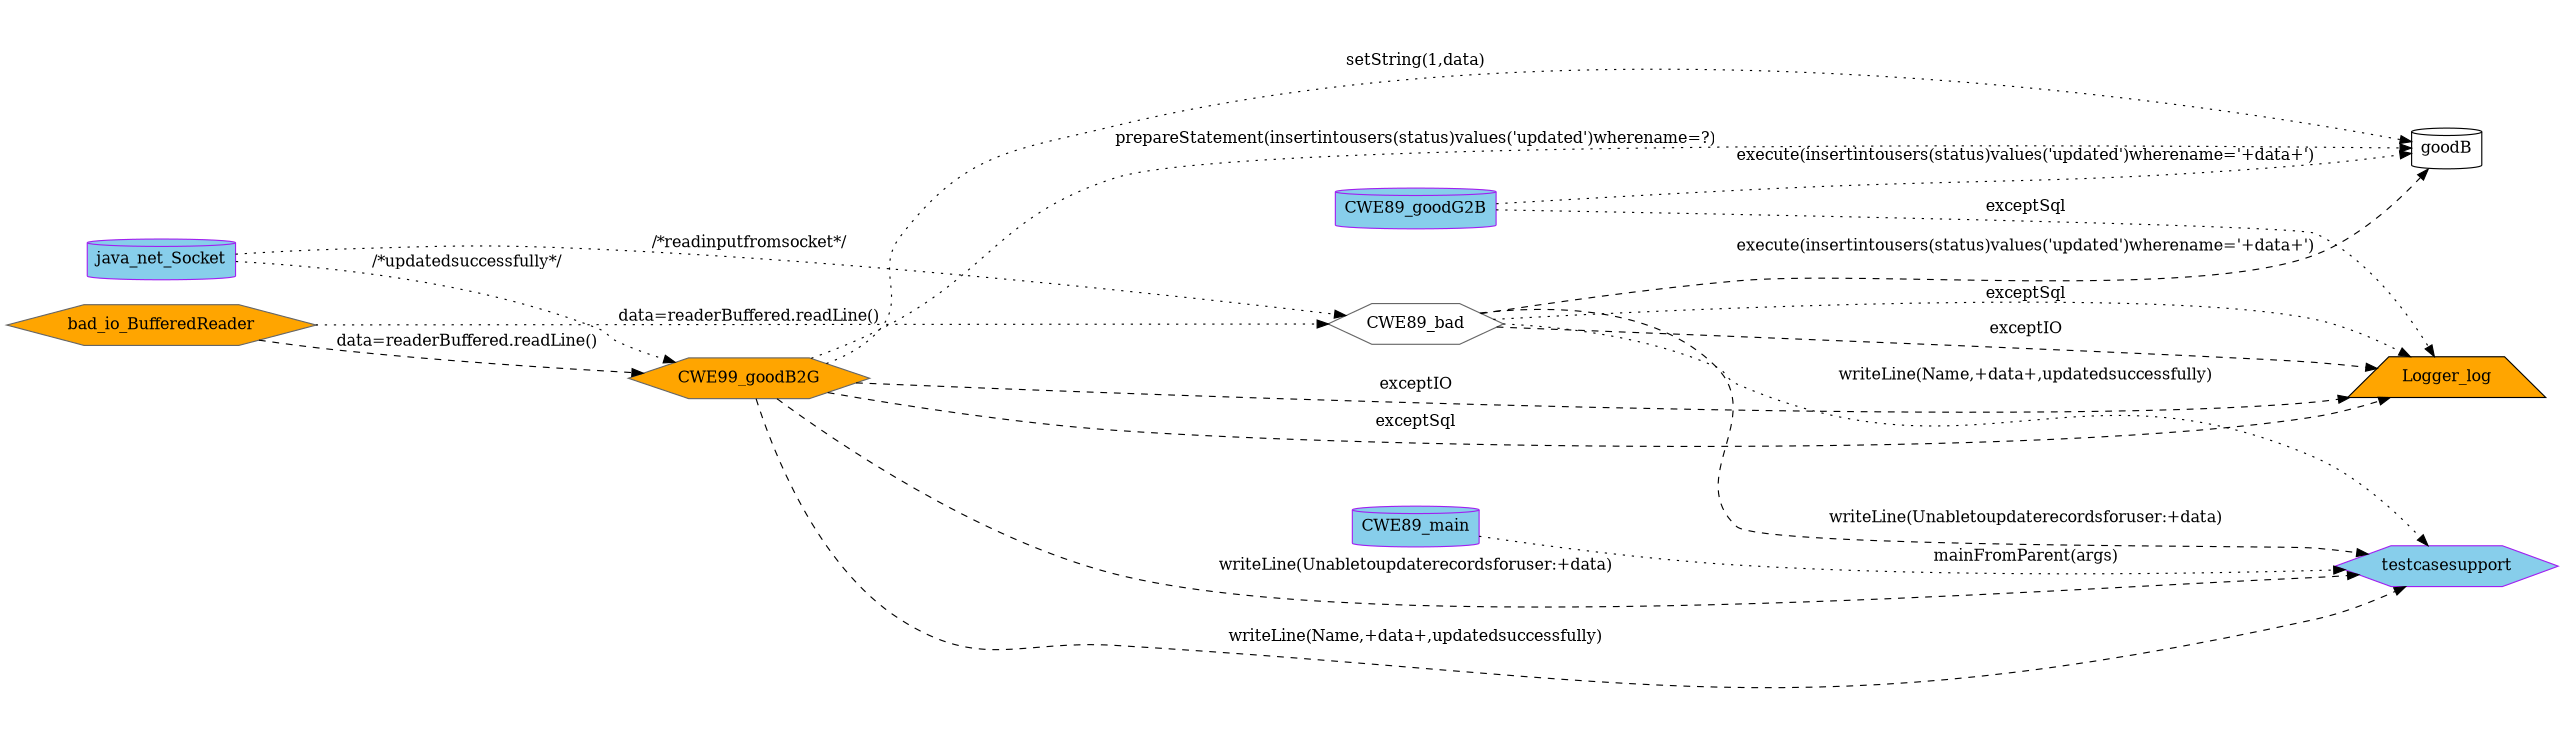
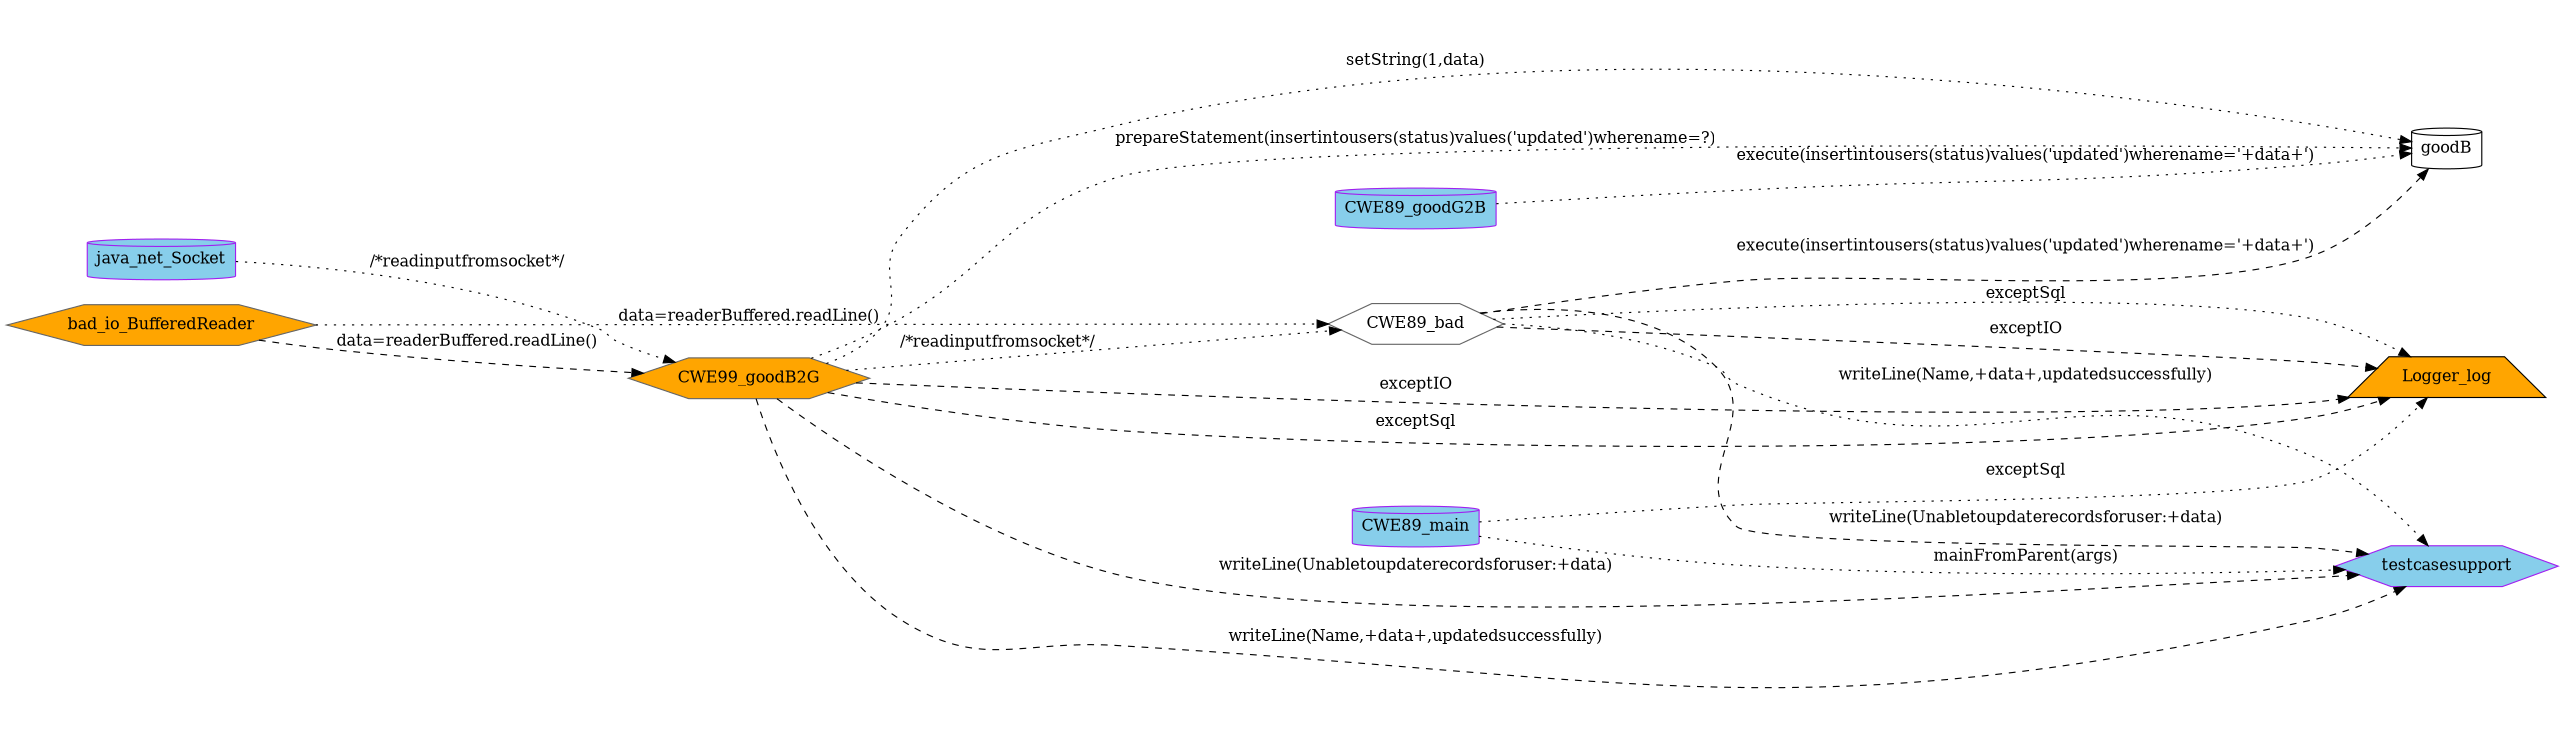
edge "CWE89_goodG2B" -> "Logger_log": now "CWE89_main" -> "Logger_log"
edge "java_net_Socket" -> "CWE89_bad": now "CWE99_goodB2G" -> "CWE89_bad"
edge "java_net_Socket" -> "CWE99_goodB2G": label "/*updatedsuccessfully*/" -> "/*readinputfromsocket*/"
